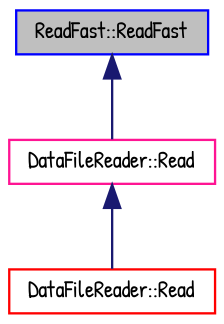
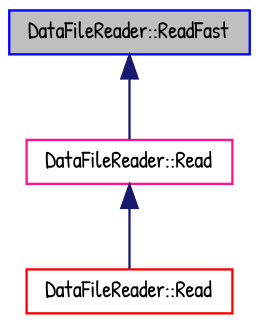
node "ReadFast::ReadFast": label "ReadFast::ReadFast" -> "DataFileReader::ReadFast"
